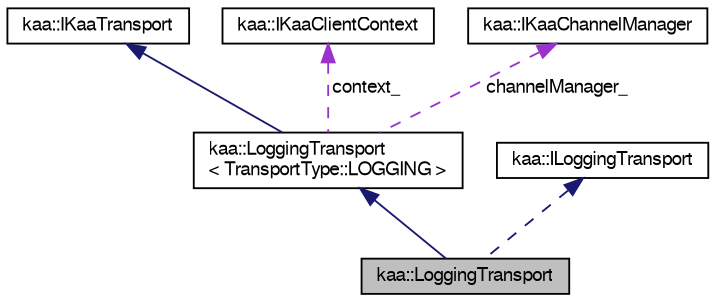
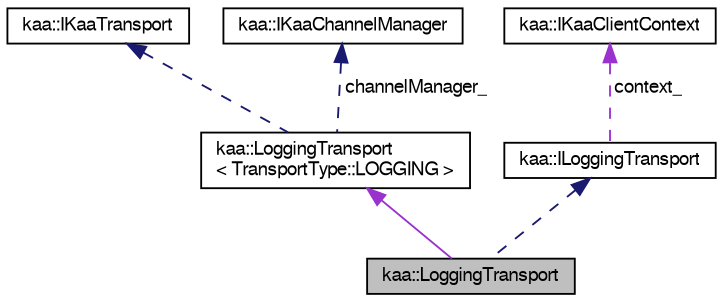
edge "kaa::LoggingTransport < TransportType::LOGGING >" -> "kaa::IKaaChannelManager": color darkorchid3 -> midnightblue
edge "kaa::LoggingTransport < TransportType::LOGGING >" -> "kaa::IKaaTransport": style solid -> dashed
edge "kaa::LoggingTransport < TransportType::LOGGING >" -> "kaa::IKaaClientContext": now "kaa::ILoggingTransport" -> "kaa::IKaaClientContext"
edge "kaa::LoggingTransport" -> "kaa::LoggingTransport < TransportType::LOGGING >": color midnightblue -> darkorchid3
